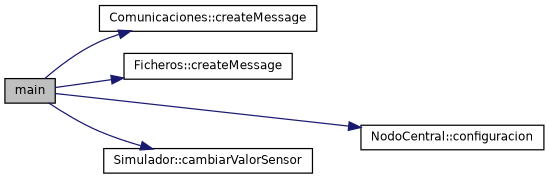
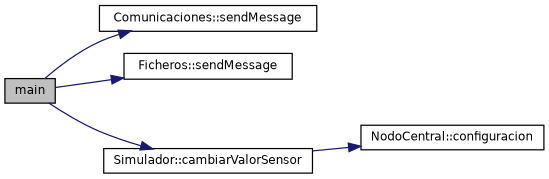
node "Comunicaciones::createMessage": label "Comunicaciones::createMessage" -> "Comunicaciones::sendMessage"
node "Ficheros::createMessage": label "Ficheros::createMessage" -> "Ficheros::sendMessage"
edge "main" -> "NodoCentral::configuracion": now "Simulador::cambiarValorSensor" -> "NodoCentral::configuracion"
